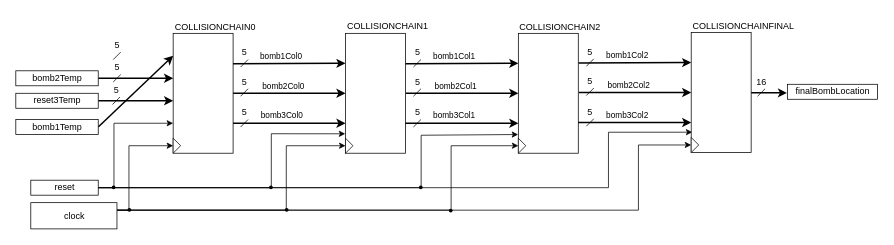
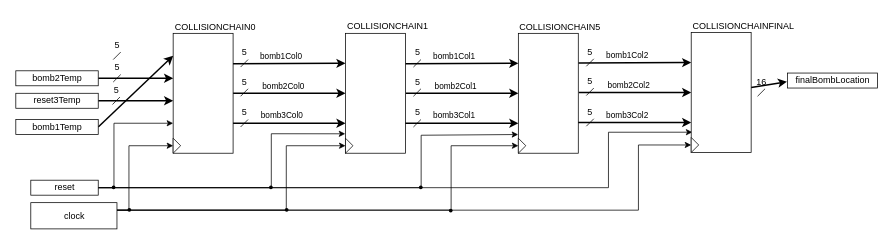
node "COLLISIONCHAIN2": label "COLLISIONCHAIN2" -> "COLLISIONCHAIN5"
node "finalBombLocation": moved (833, 92) -> (833, 81)
